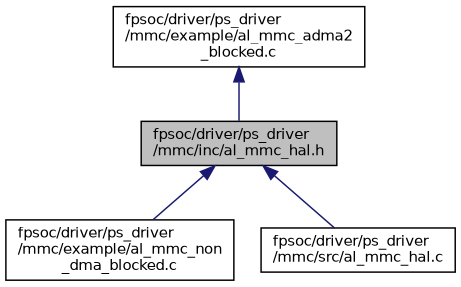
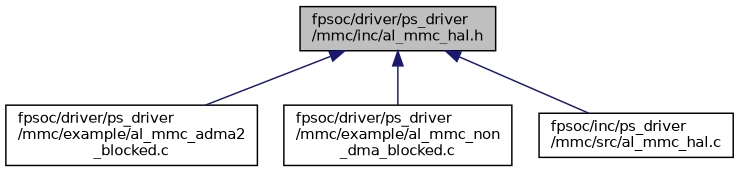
edge "fpsoc/driver/ps_driver /mmc/inc/al_mmc_hal.h" -> "fpsoc/driver/ps_driver /mmc/example/al_mmc_adma2 _blocked.c": reversed
node "fpsoc/driver/ps_driver /mmc/src/al_mmc_hal.c": label "fpsoc/driver/ps_driver /mmc/src/al_mmc_hal.c" -> "fpsoc/inc/ps_driver /mmc/src/al_mmc_hal.c"
